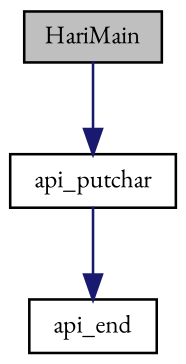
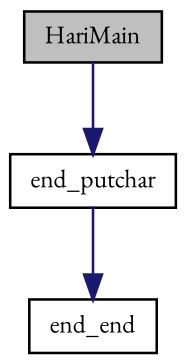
node "api_putchar": label "api_putchar" -> "end_putchar"
node "api_end": label "api_end" -> "end_end"
